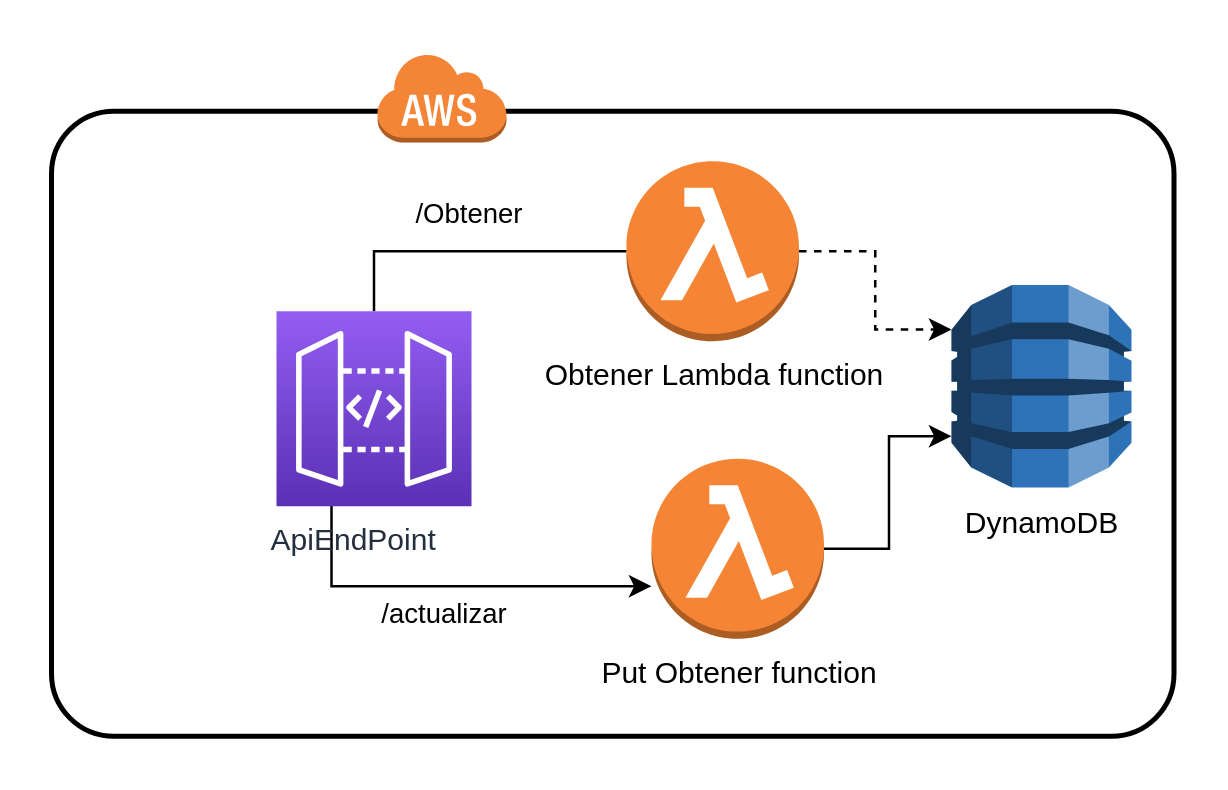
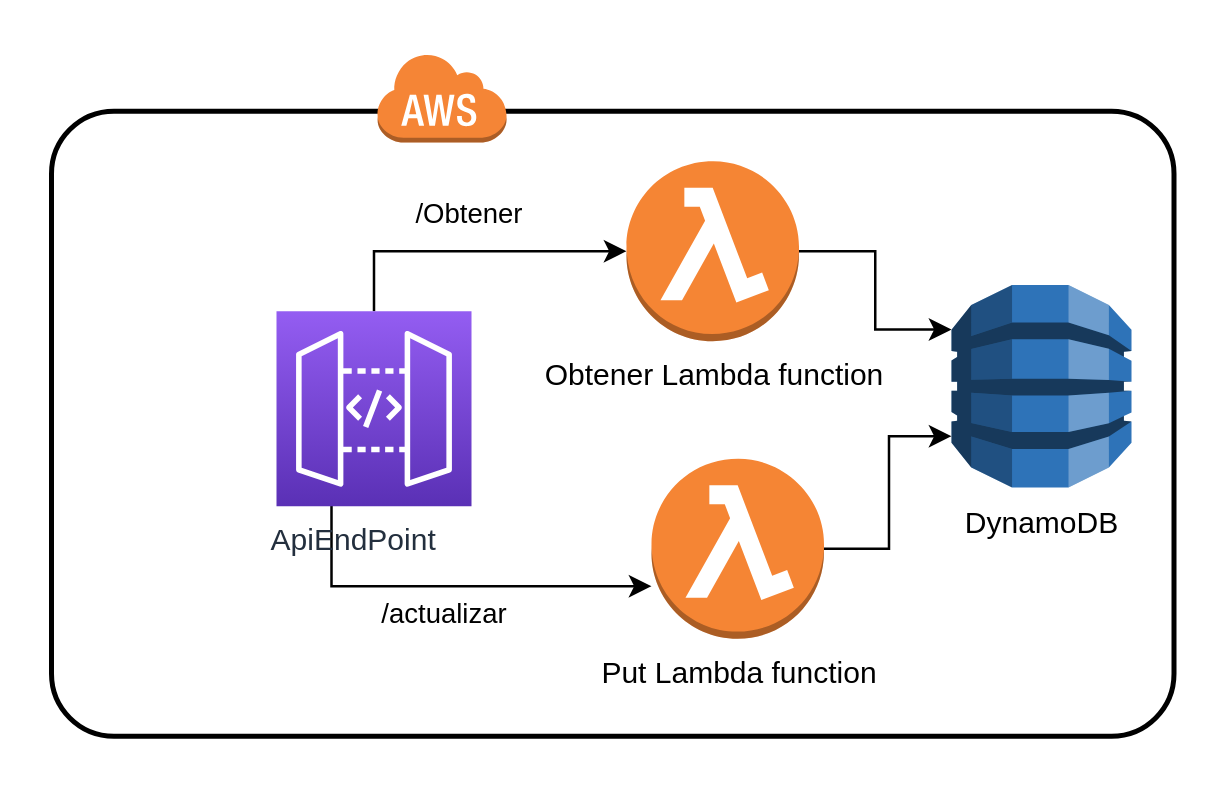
edge "Obtener Lambda function" -- "ApiEndPoint": arrowhead none -> classic
edge "Obtener Lambda function" -> "DynamoDB": style dashed -> solid
node "Put Obtener function": label "Put Obtener function" -> "Put Lambda function"
